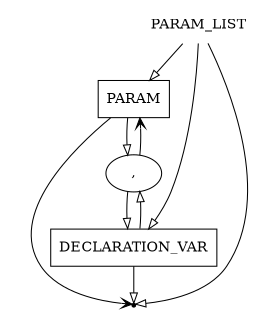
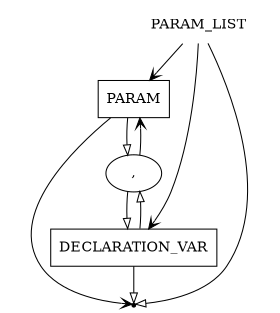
edge "PARAM_LIST" -> "PARAM": arrowhead onormal -> vee
edge "PARAM_LIST" -> "DECLARATION_VAR": arrowhead onormal -> vee
